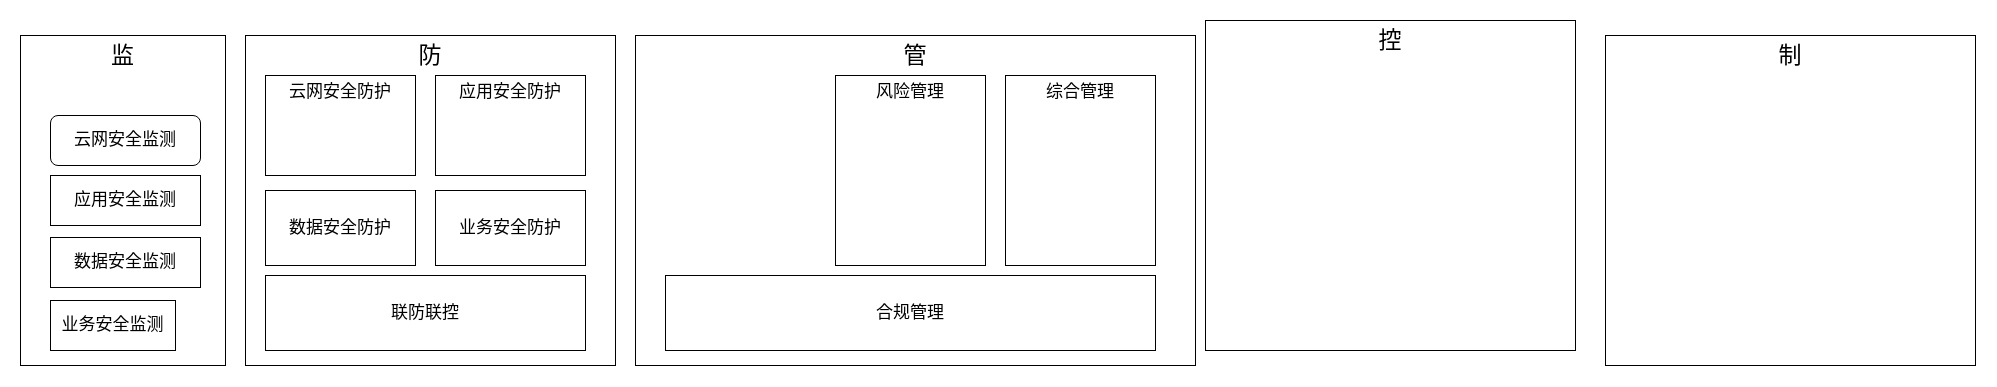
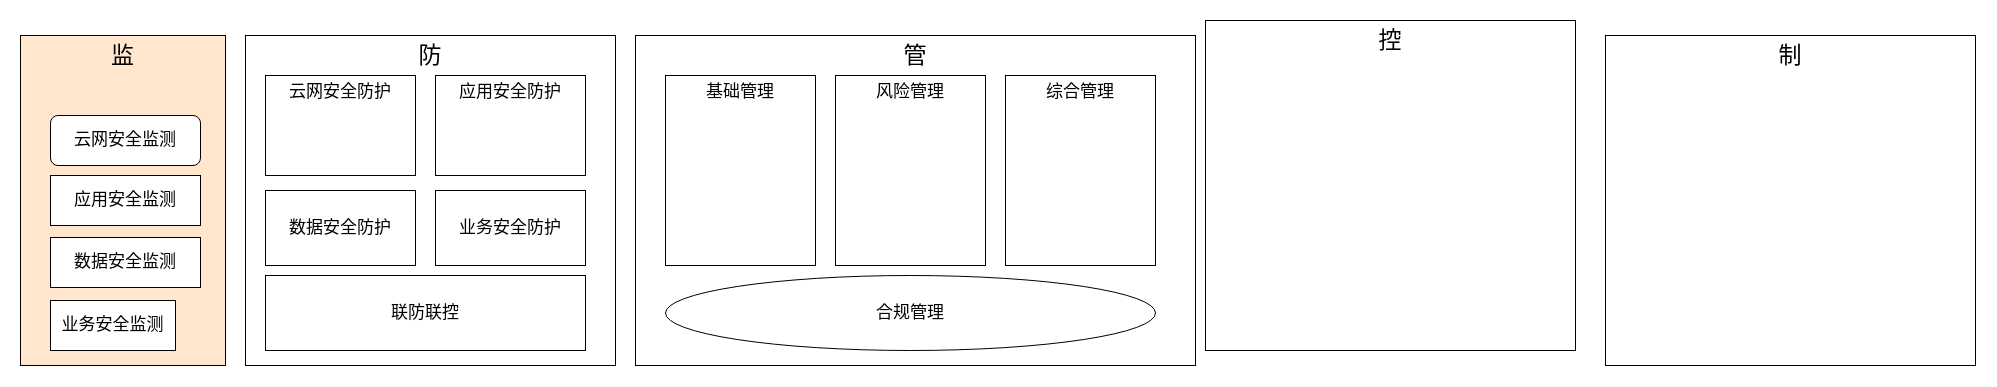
node "监": fillcolor #ffffff -> #ffe6cc
node "基础管理": added
node "合规管理": shape rectangle -> ellipse
